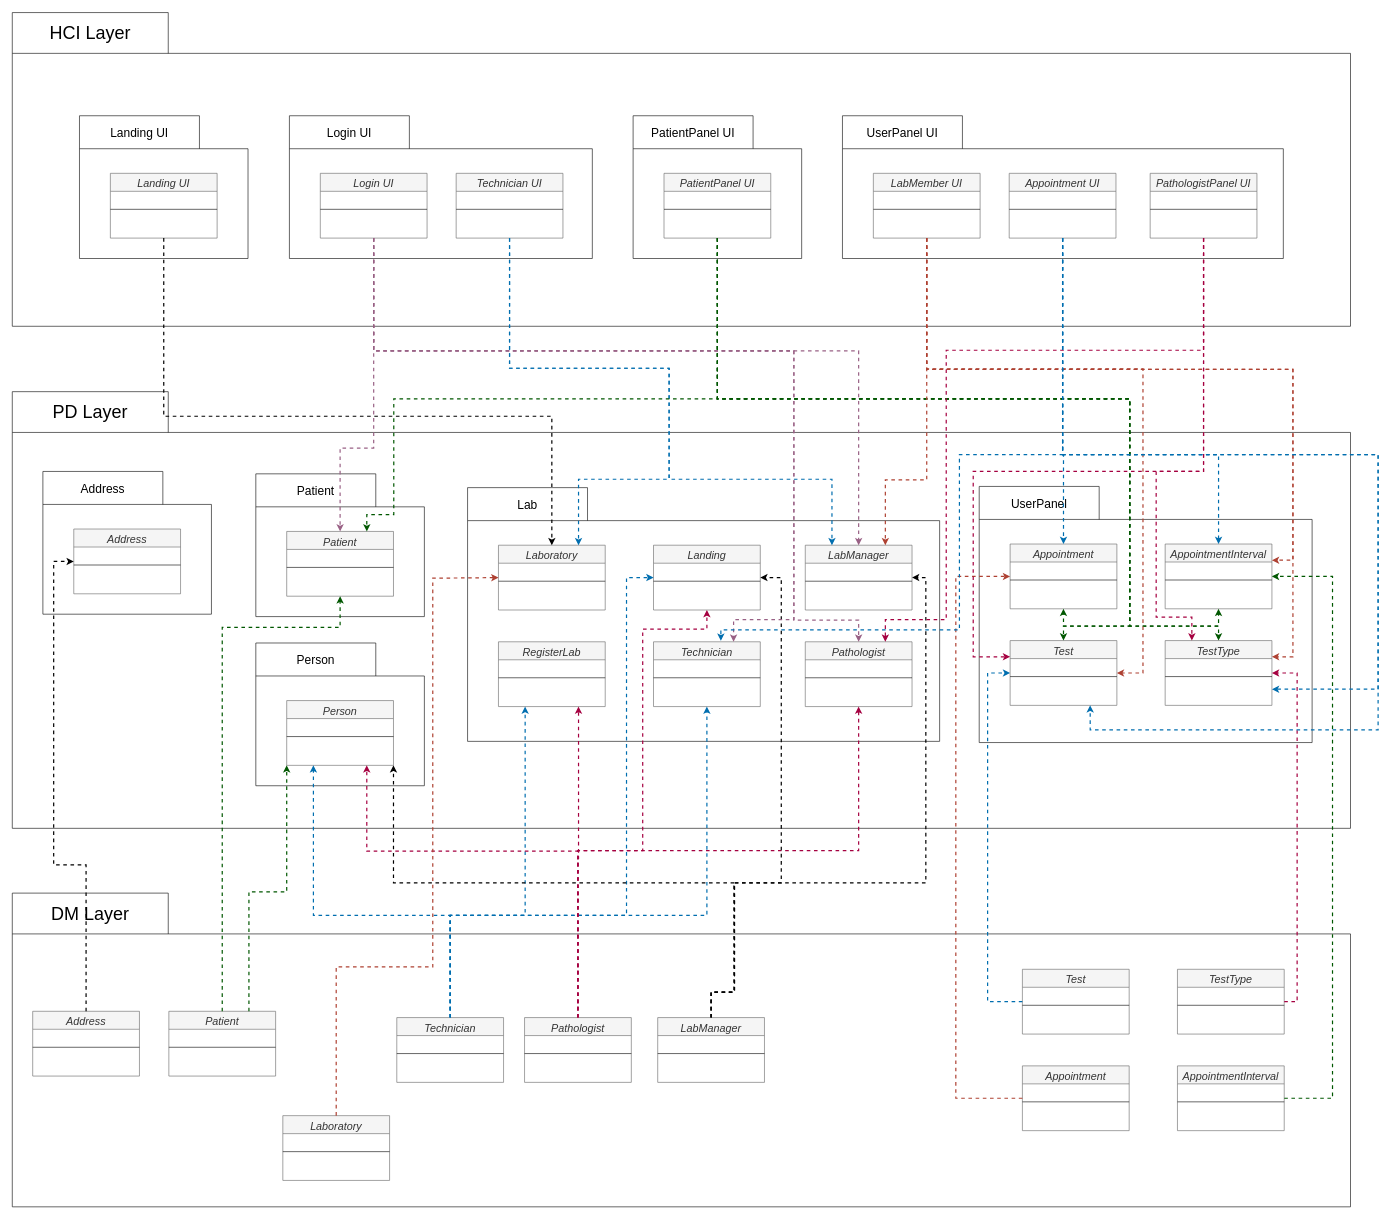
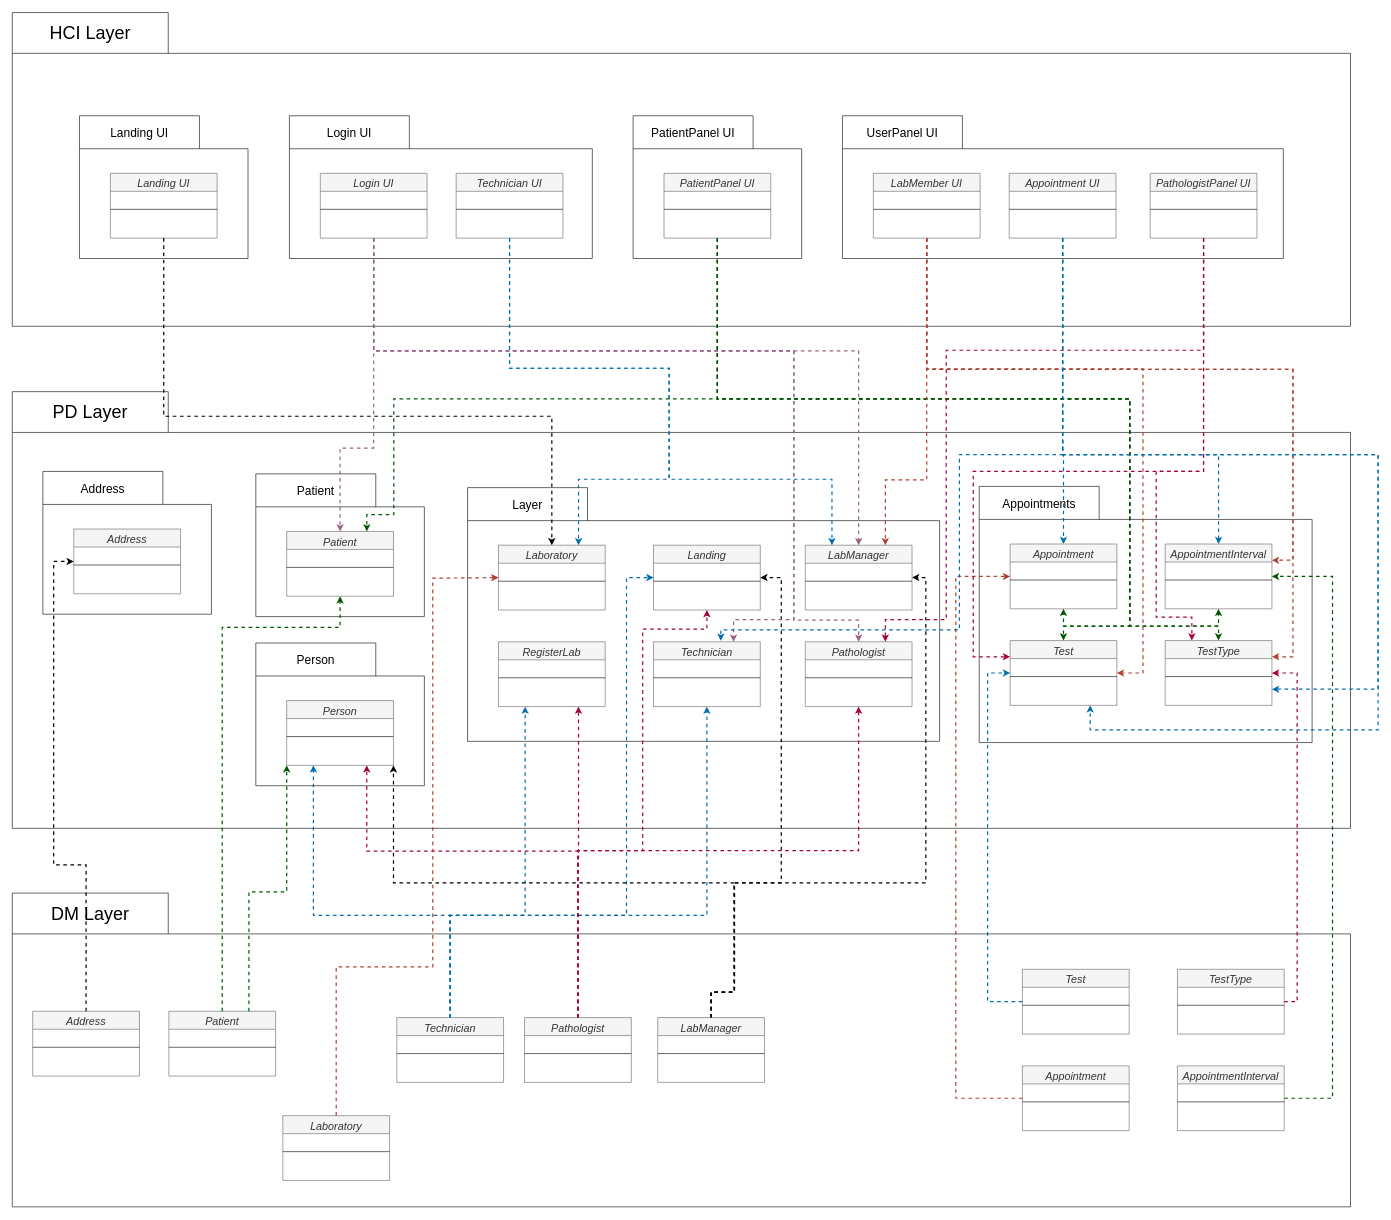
node "UserPanel": label "UserPanel" -> "Appointments"
node "Lab": label "Lab" -> "Layer"
